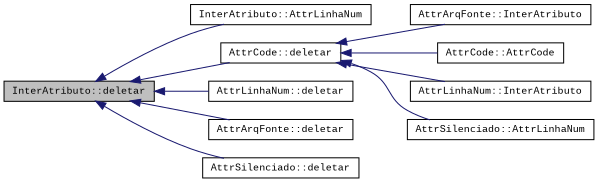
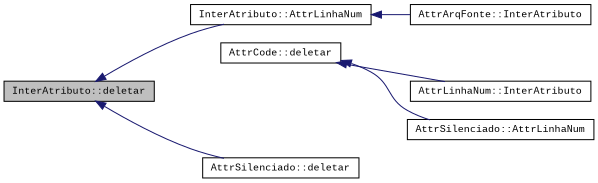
edge "AttrArqFonte::InterAtributo" -> "AttrCode::deletar": now "AttrArqFonte::InterAtributo" -> "InterAtributo::AttrLinhaNum"
node "AttrCode::AttrCode": removed
edge "AttrCode::deletar" -> "InterAtributo::deletar": removed
node "AttrLinhaNum::deletar": removed
node "AttrArqFonte::deletar": removed
